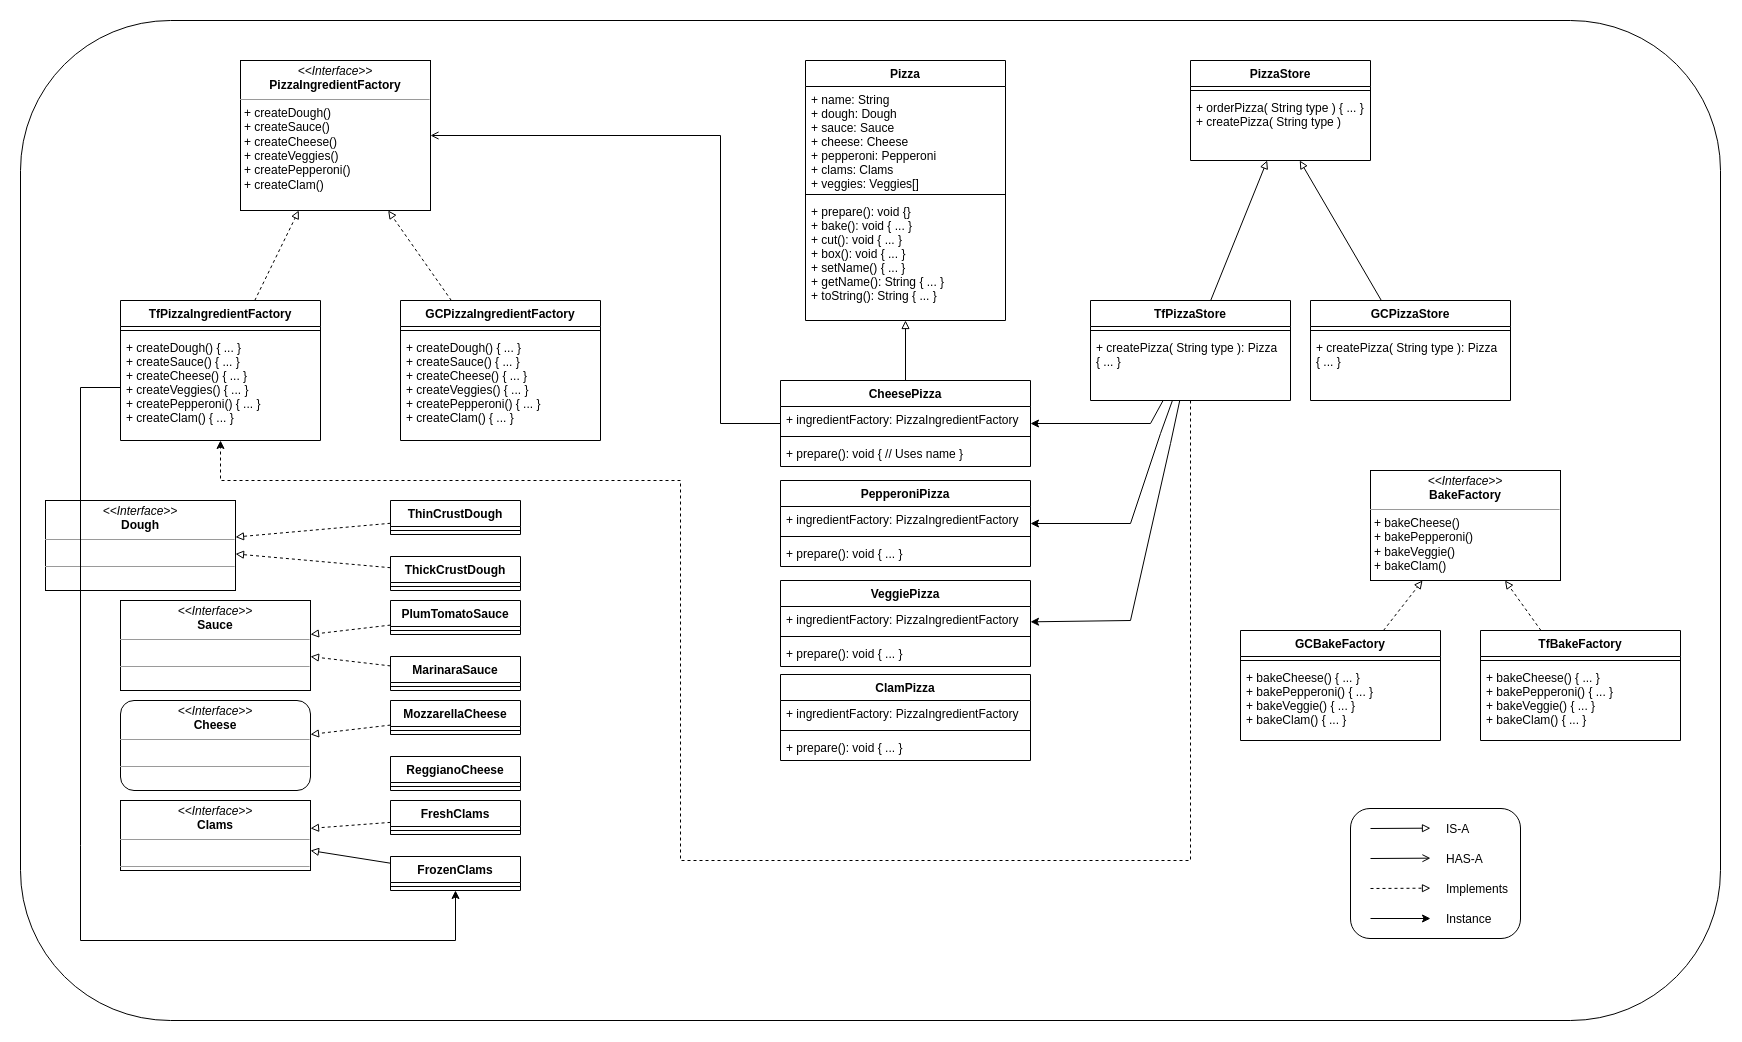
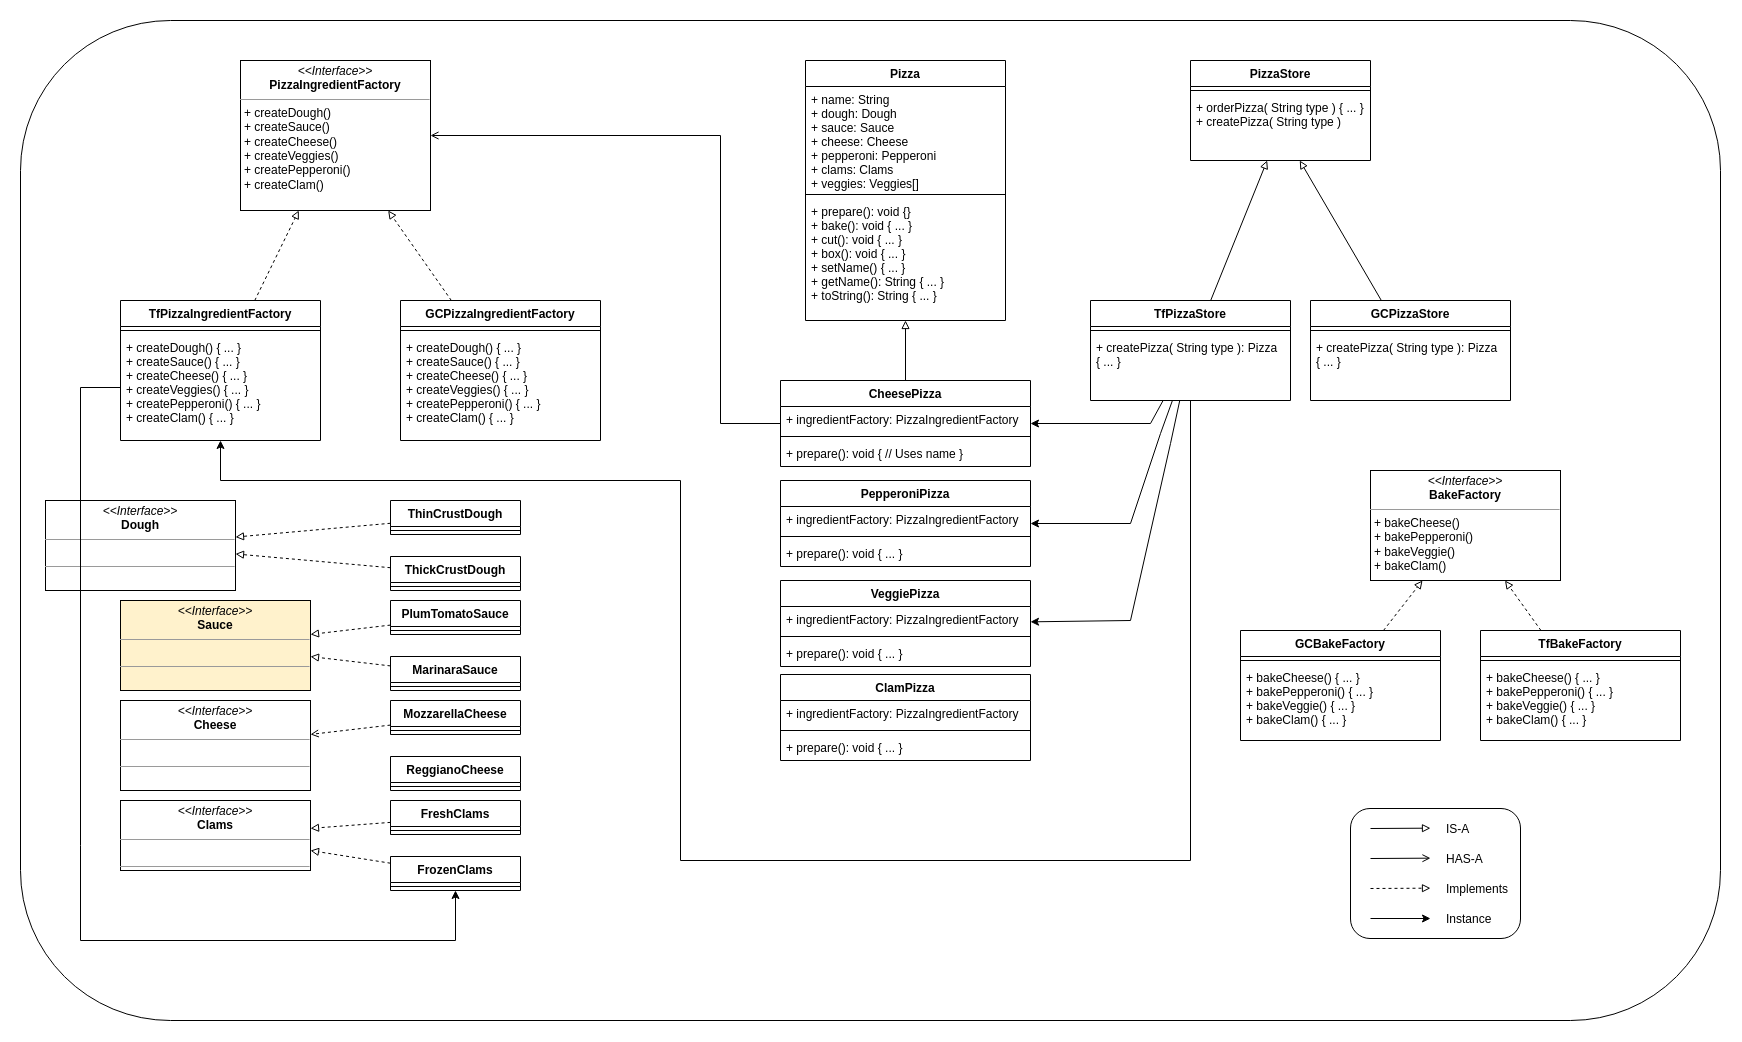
node "<<Interface>> Sauce": fillcolor #ffffff -> #fff2cc
edge "MozzarellaCheese" -> "<<Interface>> Cheese": arrowhead block -> open
node "<<Interface>> Cheese": shape rounded rectangle -> rectangle
edge "FrozenClams" -> "<<Interface>> Clams": style solid -> dashed
edge "TfPizzaStore" -> "TfPizzaIngredientFactory": style dashed -> solid
